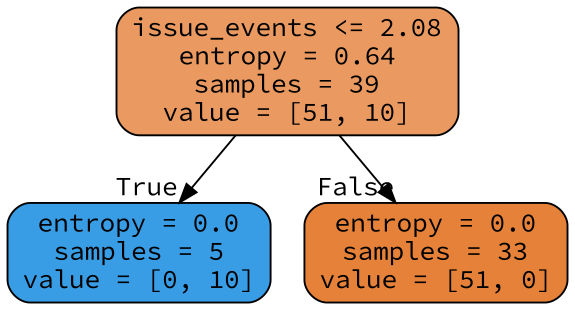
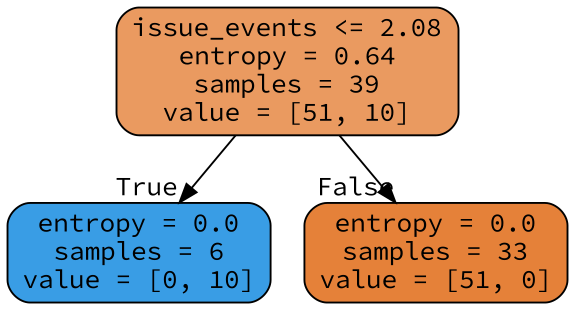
node "entropy = 0.0 samples = 5 value = [0, 10]": label "entropy = 0.0 samples = 5 value = [0, 10]" -> "entropy = 0.0 samples = 6 value = [0, 10]"
